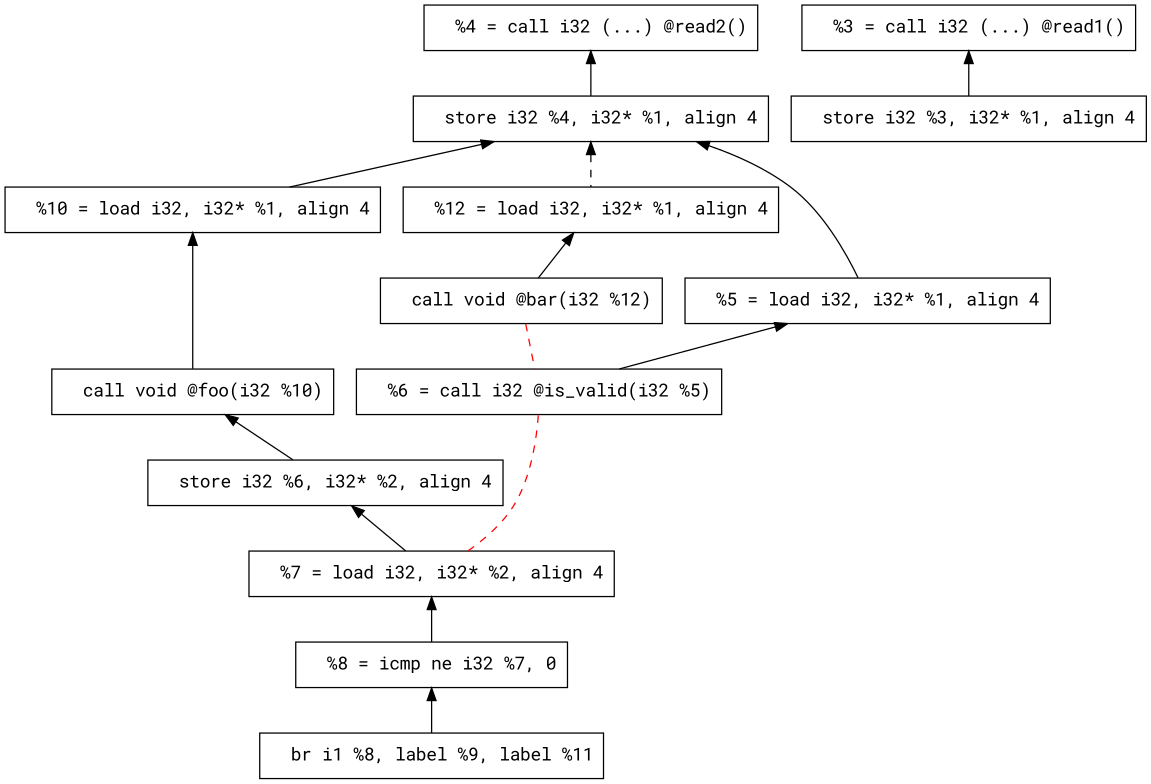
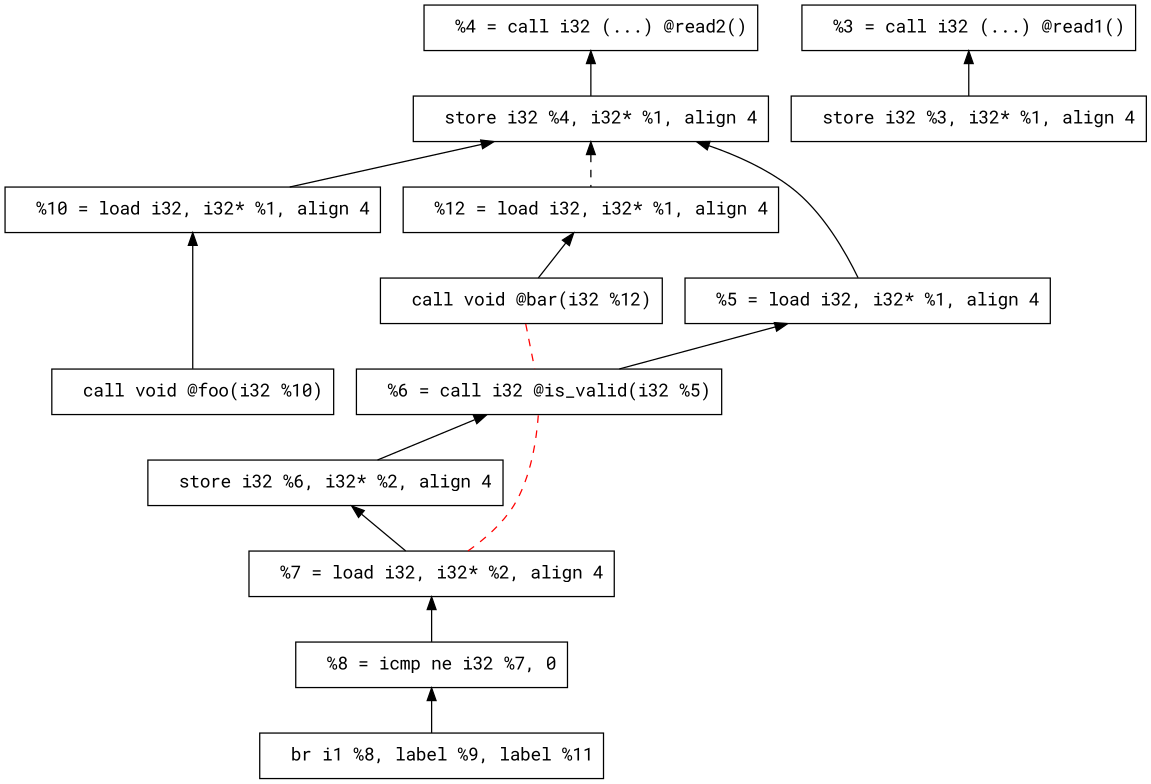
edge "store i32 %6, i32* %2, align 4" -> "call void @foo(i32 %10)": now "store i32 %6, i32* %2, align 4" -> "%6 = call i32 @is_valid(i32 %5)"
